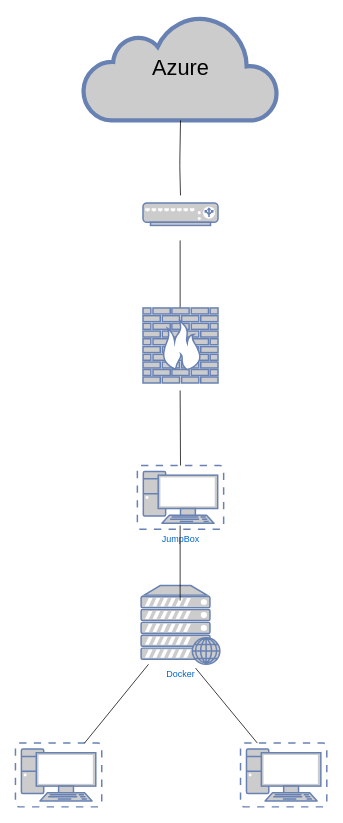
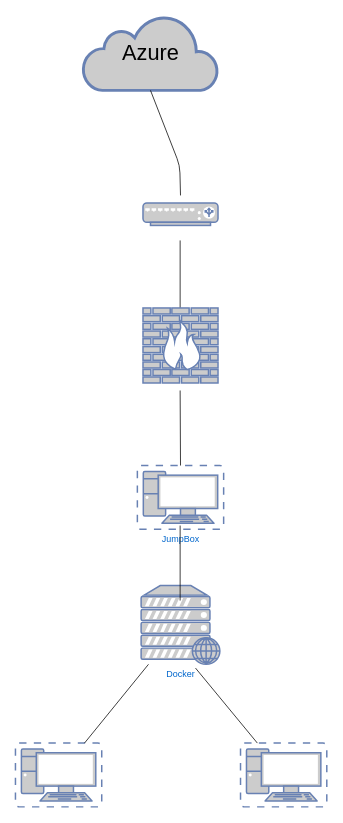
node "Azure": size 195x105 -> 135x75
